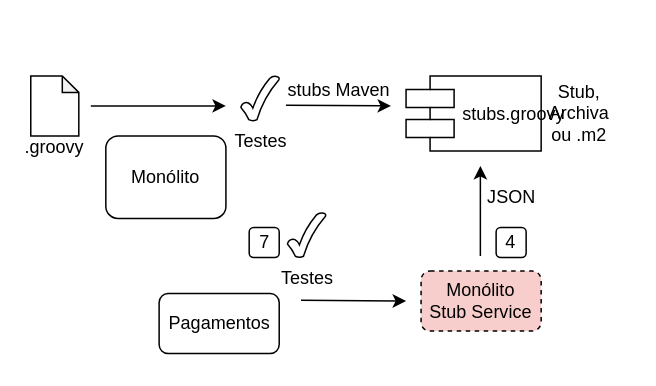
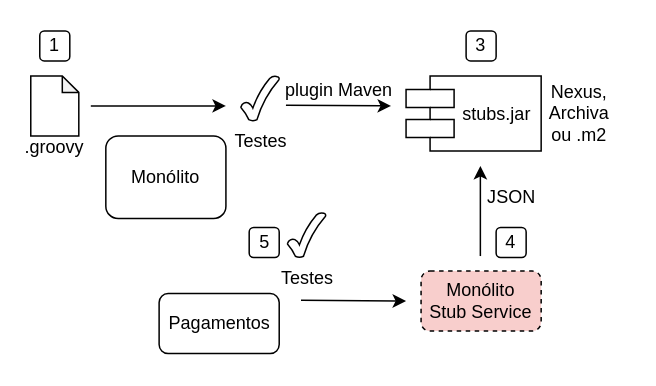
node "1": added
node "3": added
node "stubs Maven": label "stubs Maven" -> "plugin Maven"
node "Stub, Archiva ou .m2": label "Stub, Archiva ou .m2" -> "Nexus, Archiva ou .m2"
node "stubs.groovy": label "stubs.groovy" -> "stubs.jar"
node "7": label "7" -> "5"
